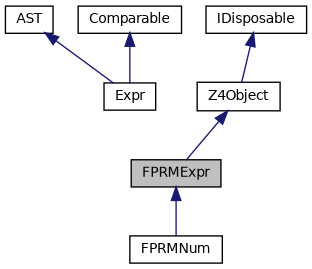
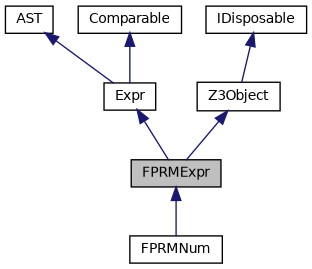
node "Z4Object": label "Z4Object" -> "Z3Object"
edge "FPRMExpr" -> "Expr": added
